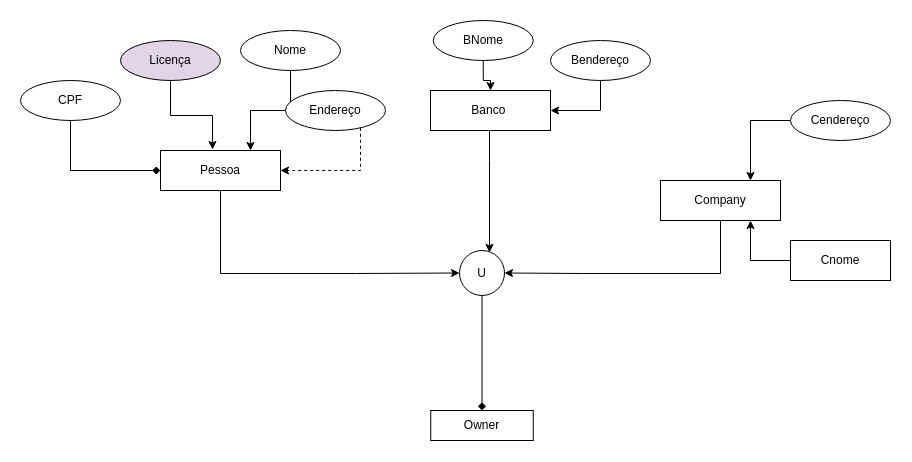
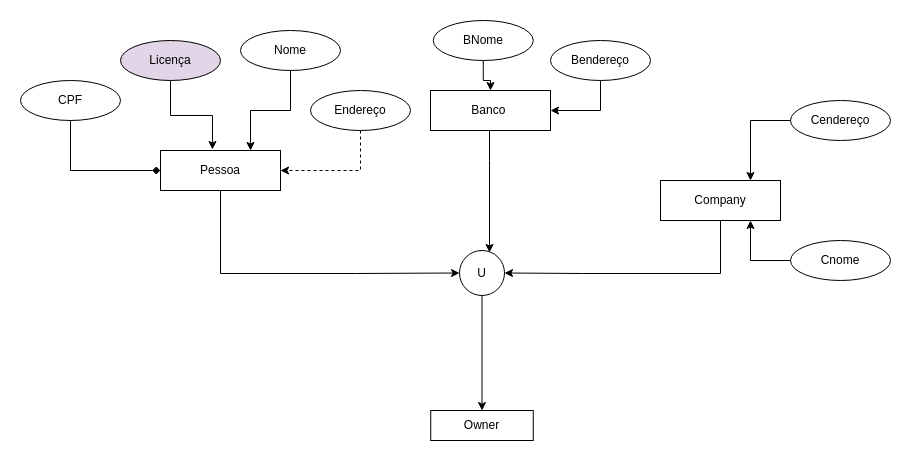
node "Endereço": moved (336, 111) -> (361, 111)
node "Cnome": shape rectangle -> ellipse
edge "U" -> "Owner": arrowhead diamond -> classic
